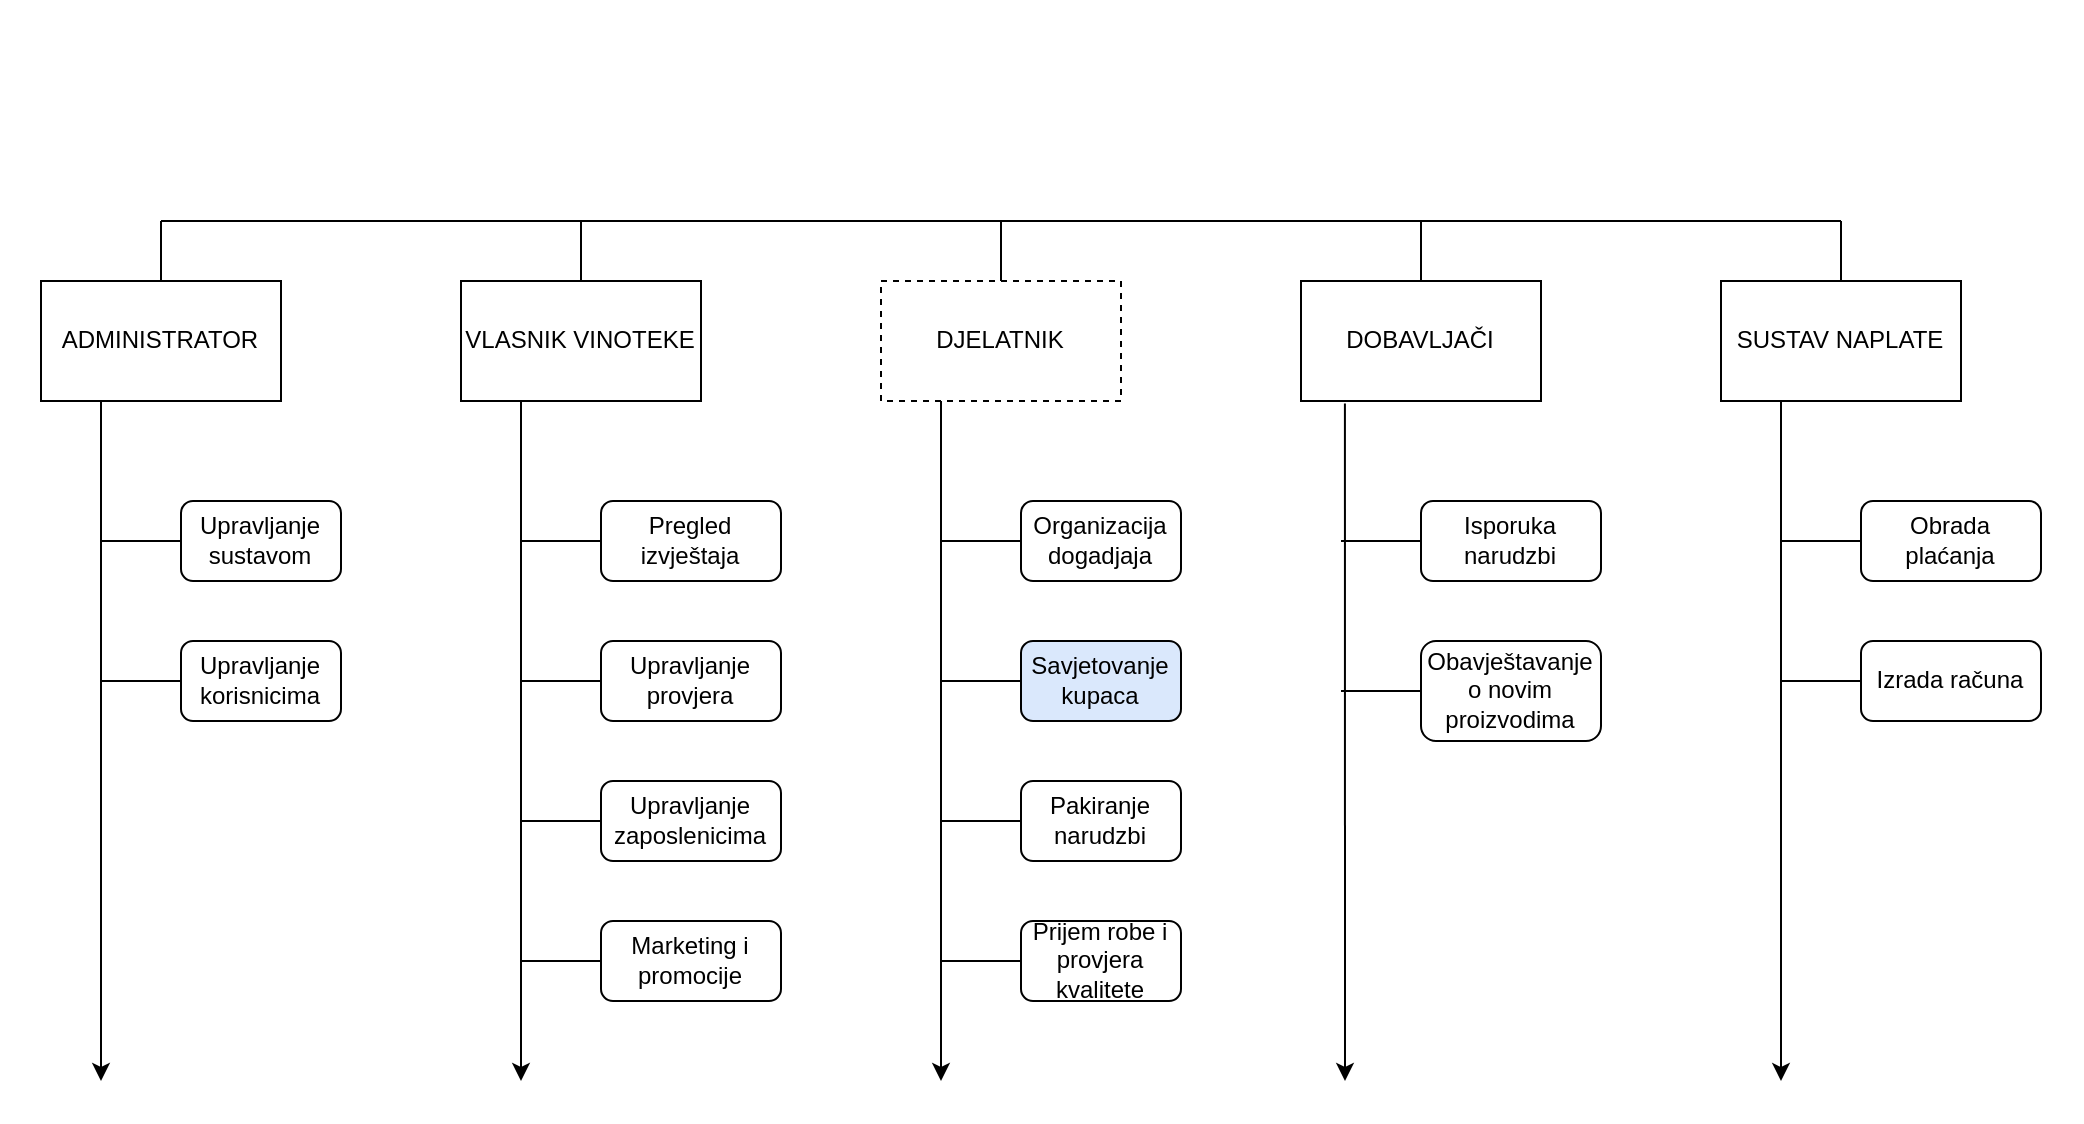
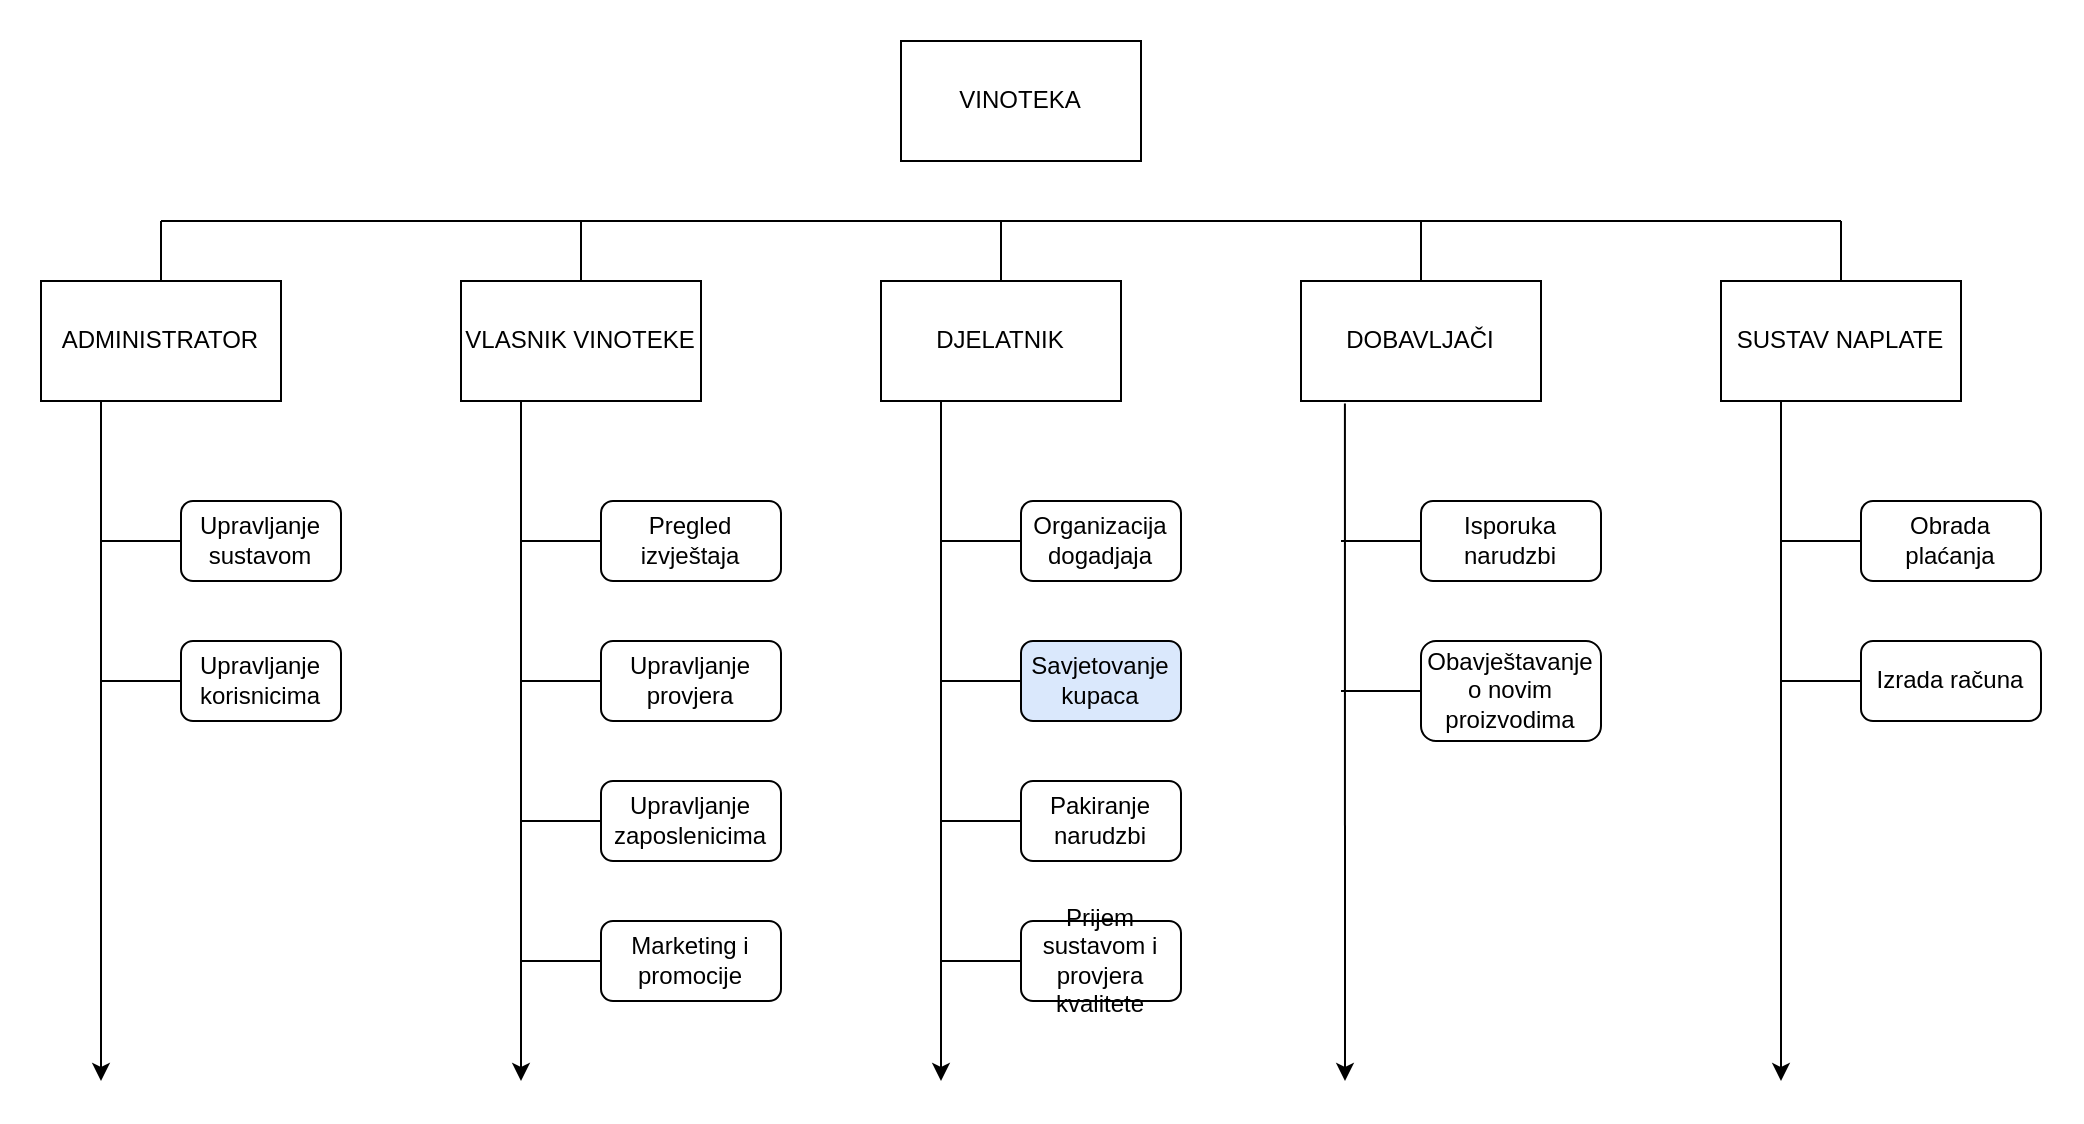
node "VINOTEKA": added
node "DJELATNIK": style dashed -> solid
node "Prijem robe i provjera kvalitete": label "Prijem robe i provjera kvalitete" -> "Prijem sustavom i provjera kvalitete"
